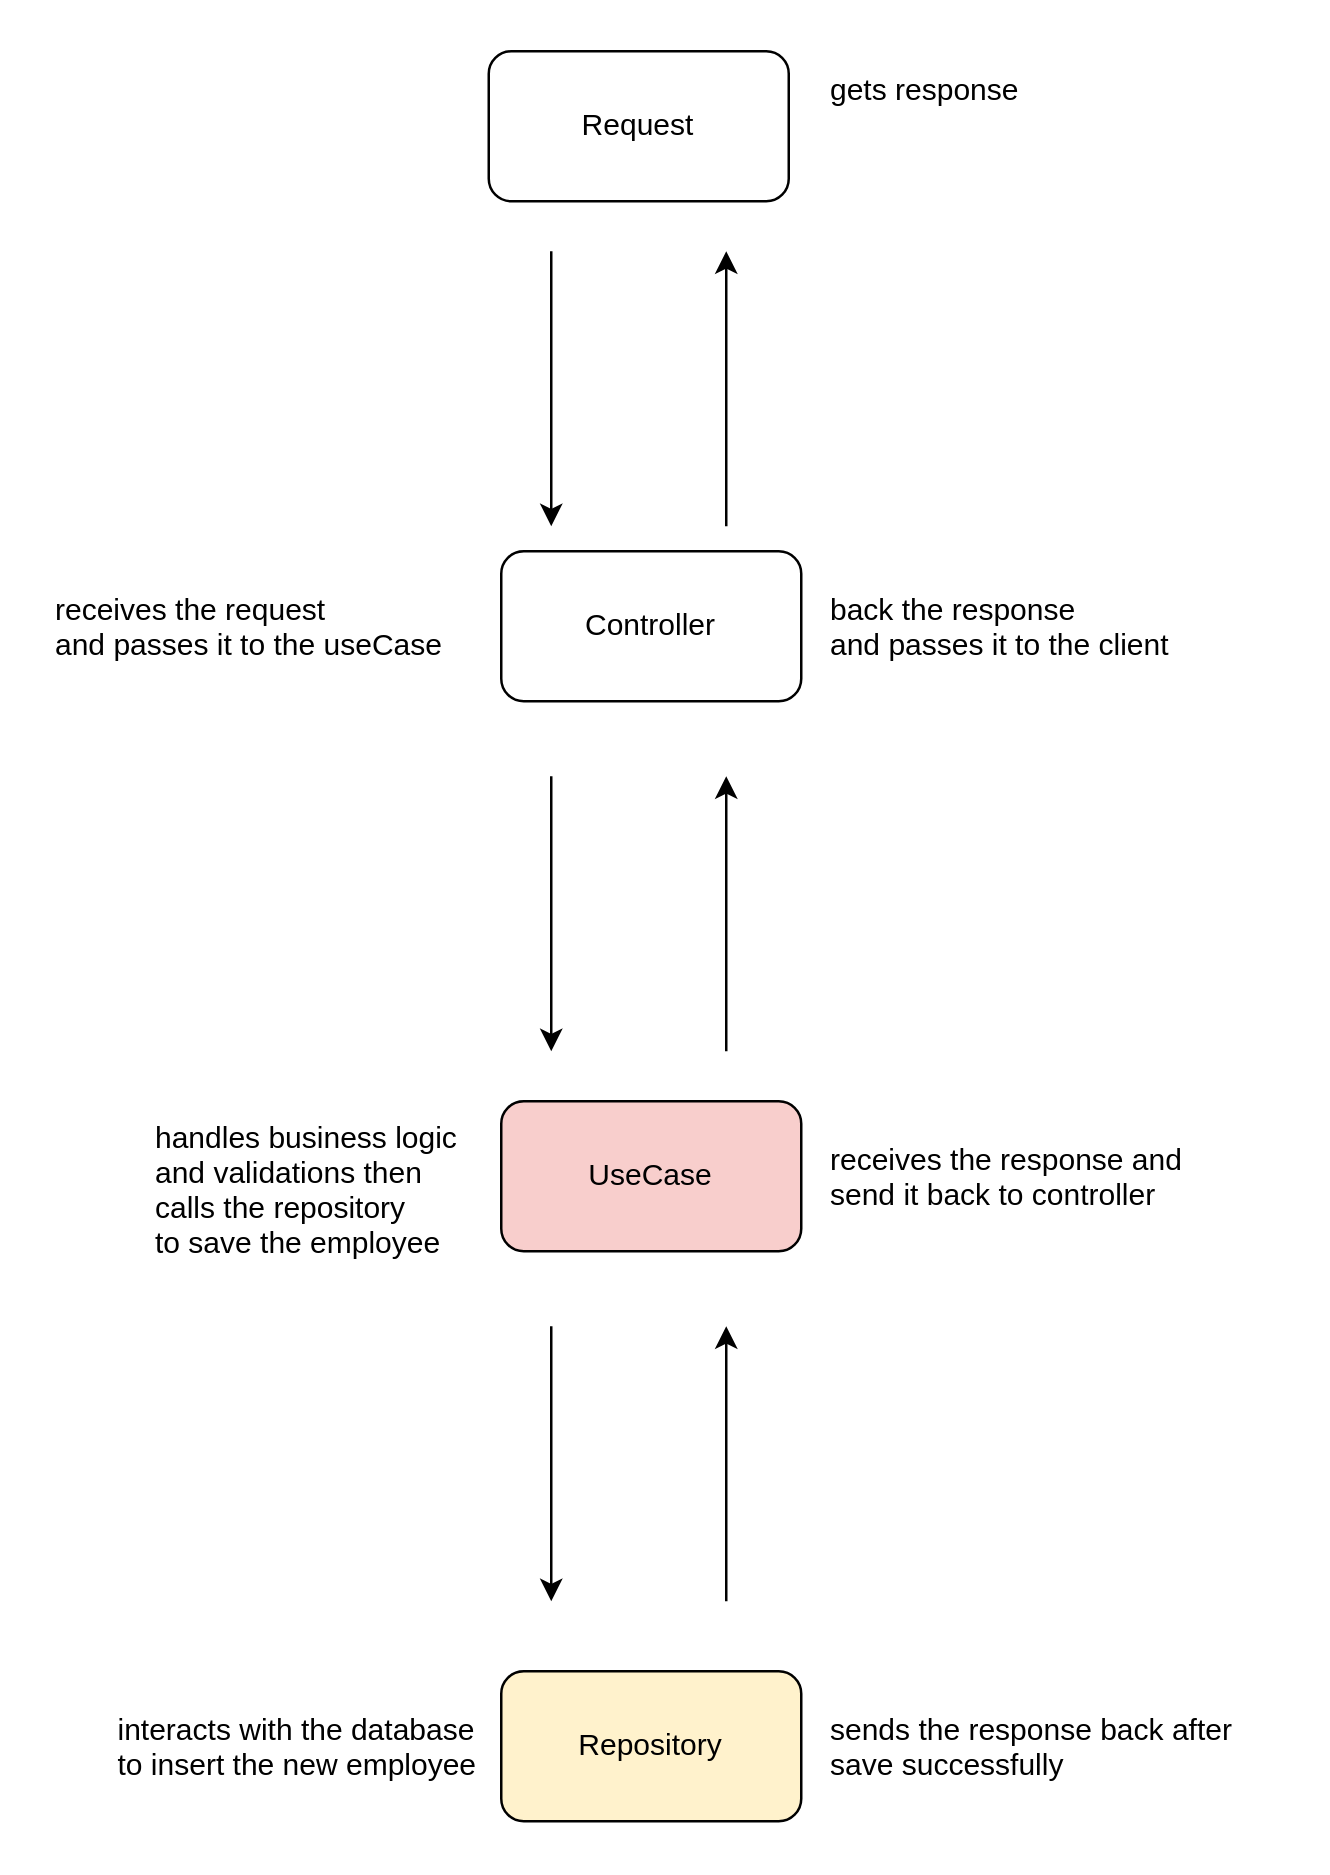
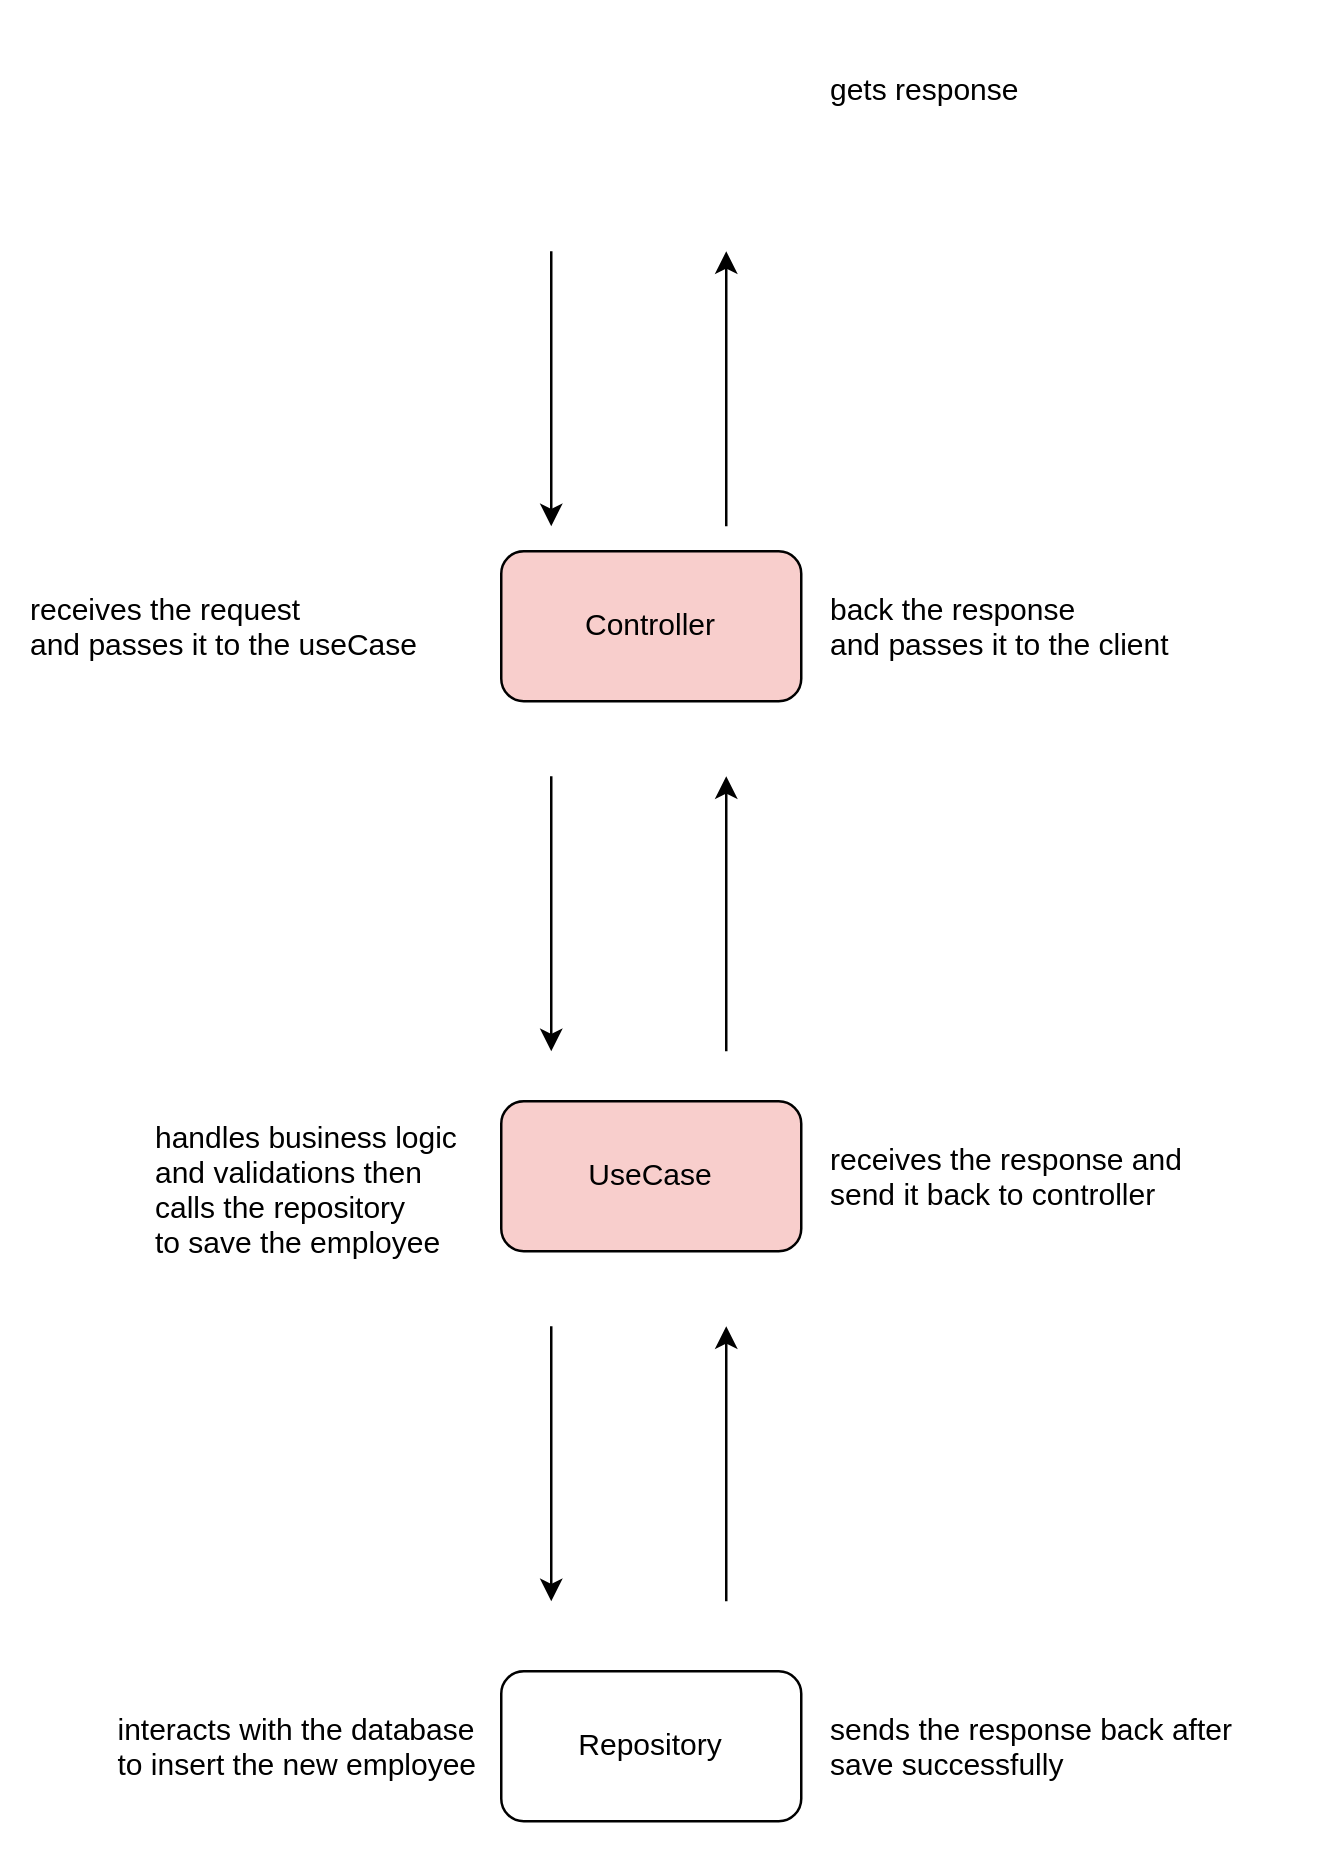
node "Request": removed
node "receives the request and passes it to the useCase": moved (276, 626) -> (251, 626)
node "Controller": fillcolor #ffffff -> #f8cecc
node "Repository": fillcolor #fff2cc -> #ffffff
